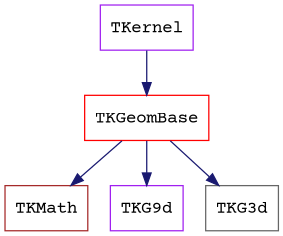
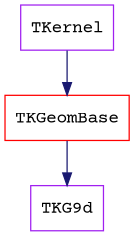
node "TKMath": removed
node "TKG3d": removed
